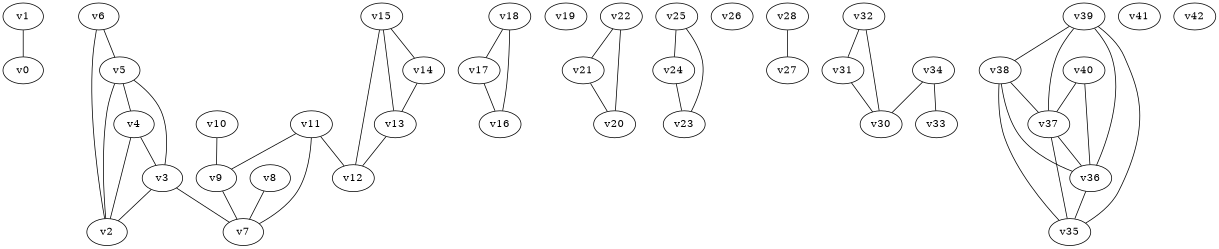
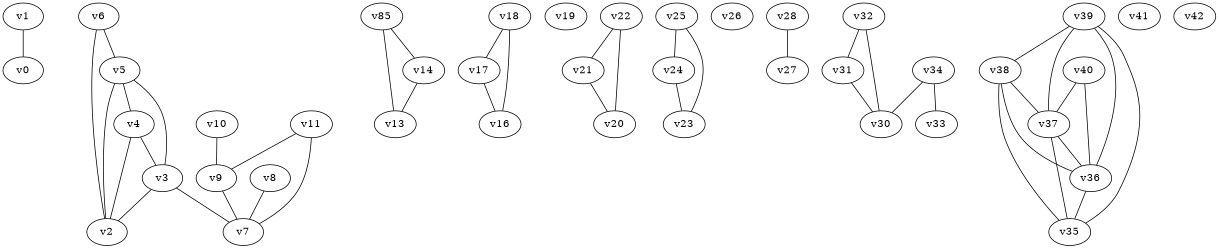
node "v15": label "v15" -> "v85"
node "v12": removed
